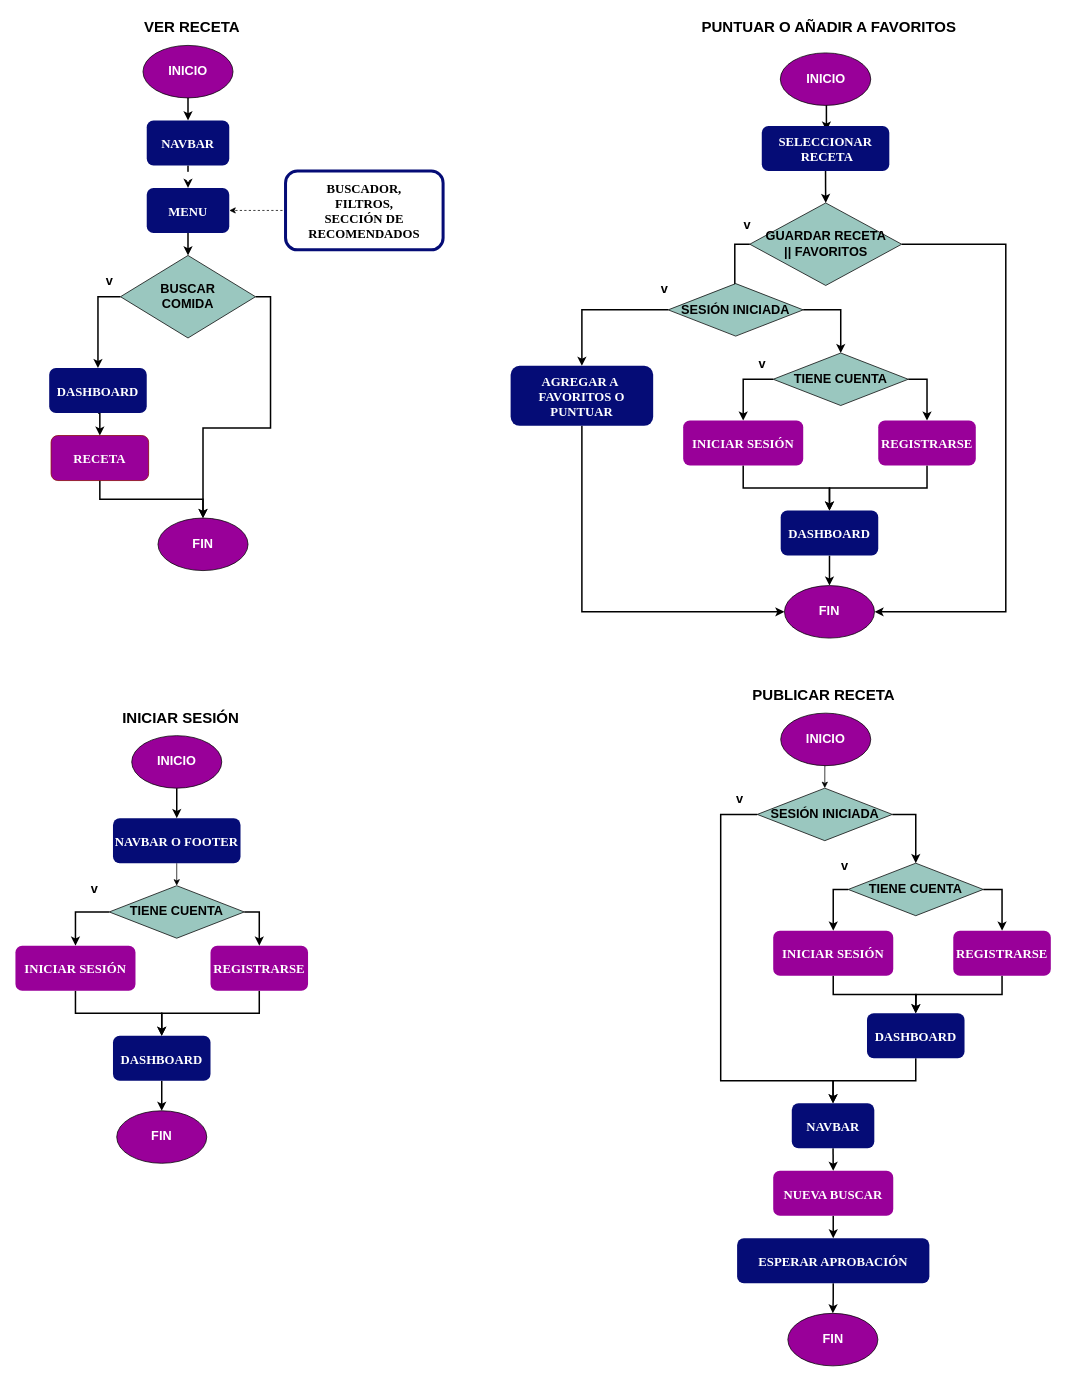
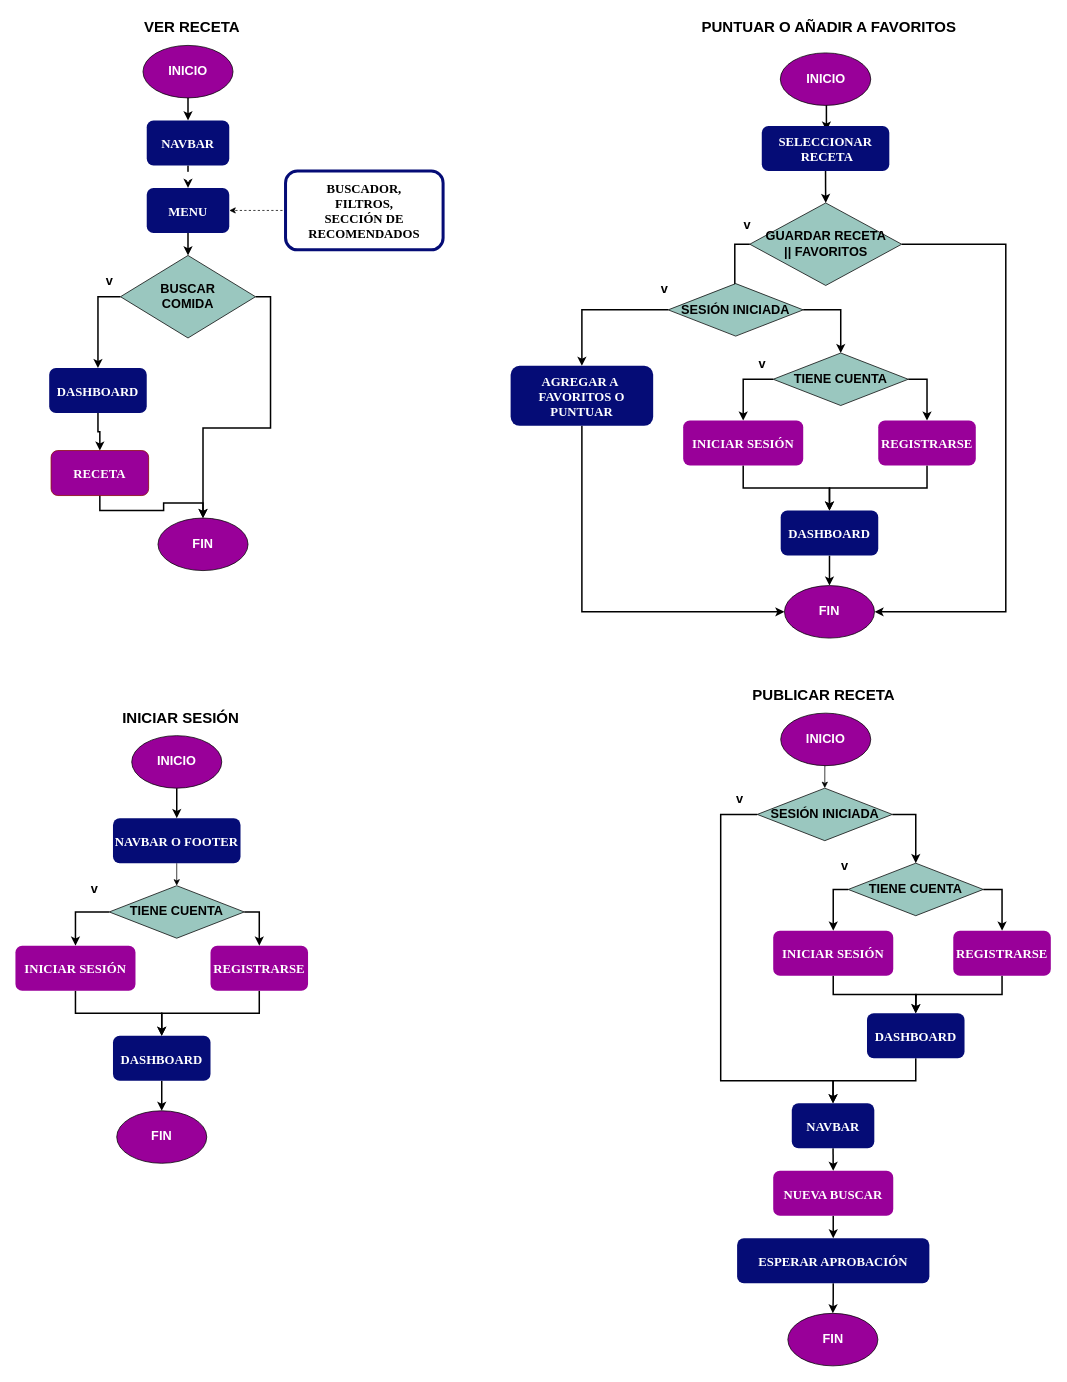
node "RECETA": moved (100, 458) -> (100, 473)
